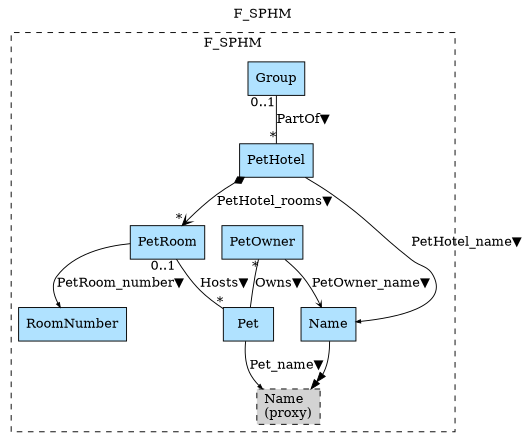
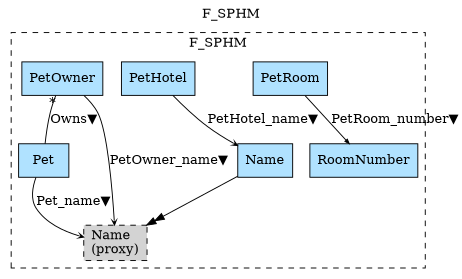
node "Group": removed
edge "PetHotel" -- "PetRoom": removed, label "PetHotel_rooms▼"
edge "PetHotel" -> "Name": arrowhead normal -> vee
edge "PetOwner" -> "Name": now "PetOwner" -> "Name (proxy)"
edge "PetRoom" -- "Pet": removed, label "Hosts▼"
edge "Pet" -> "Name (proxy)": arrowhead normal -> vee
